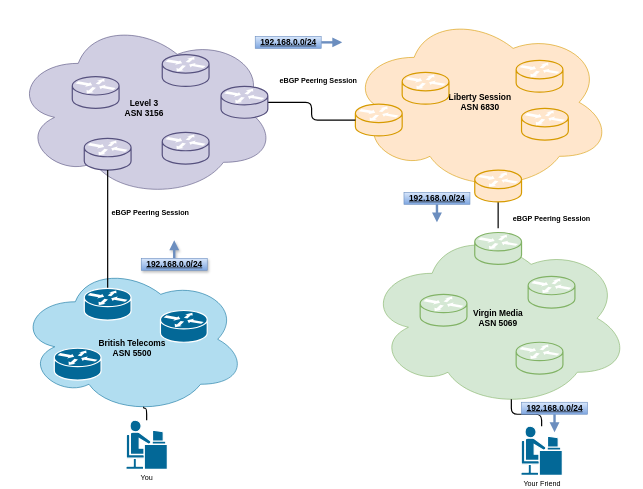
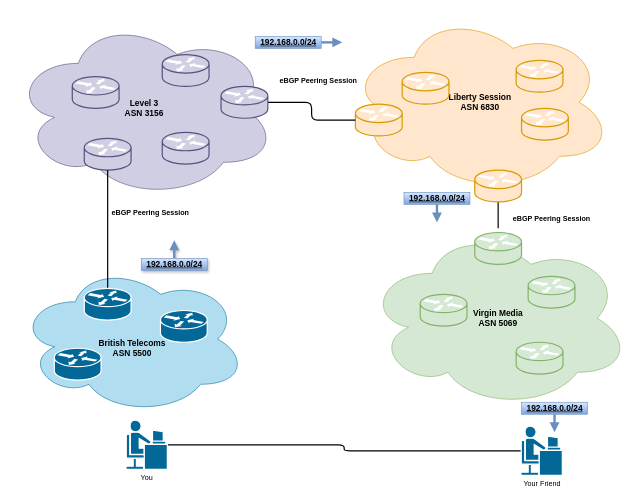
edge "British Telecoms ASN 5500" -- "You": now "Your Friend" -- "You"
edge "Virgin Media ASN 5069" -- "Your Friend": removed
